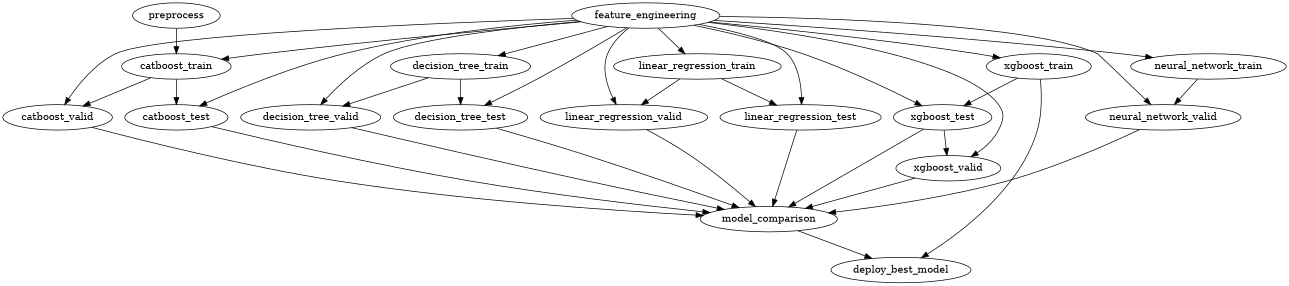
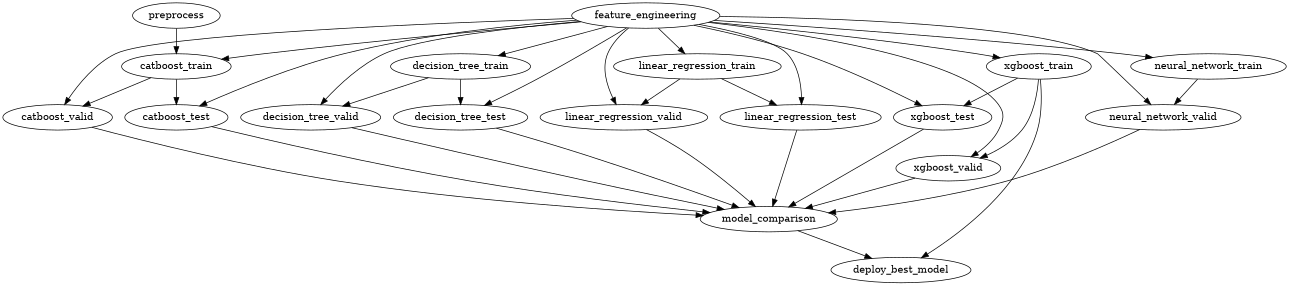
edge "xgboost_test" -> "xgboost_valid": now "xgboost_train" -> "xgboost_valid"
